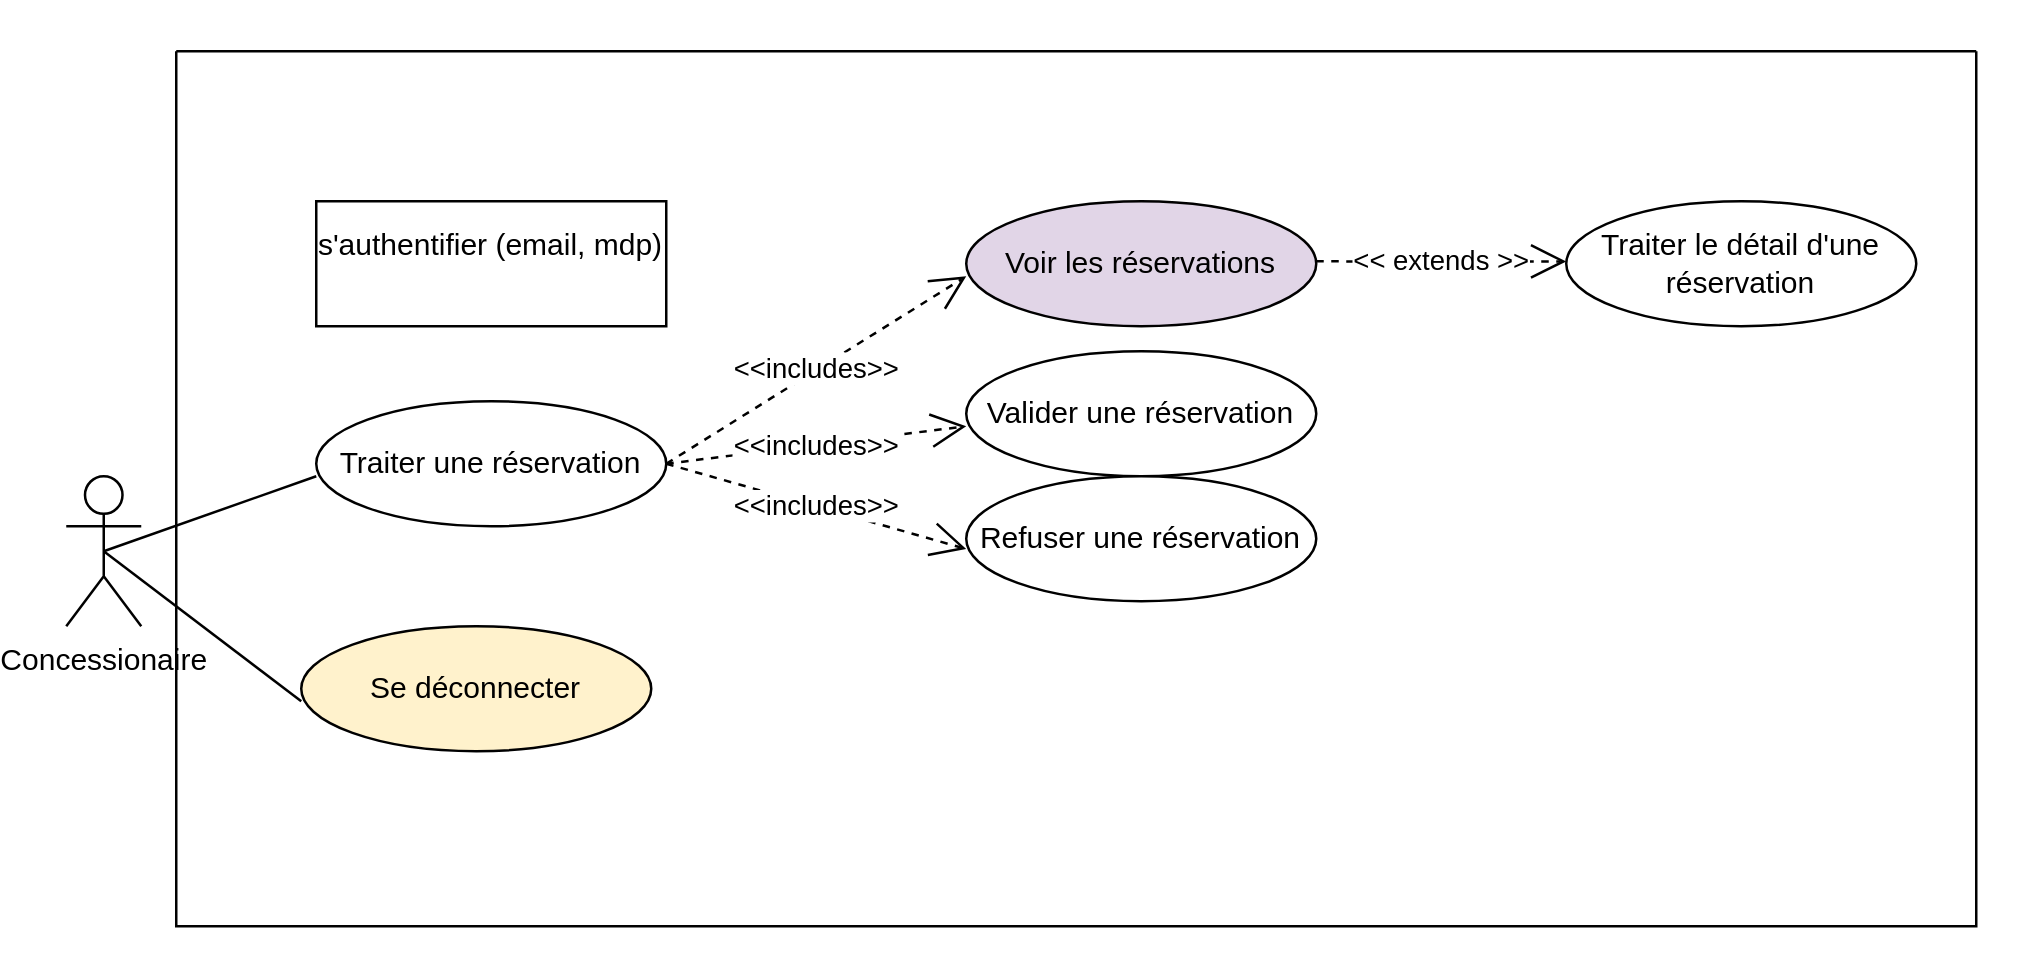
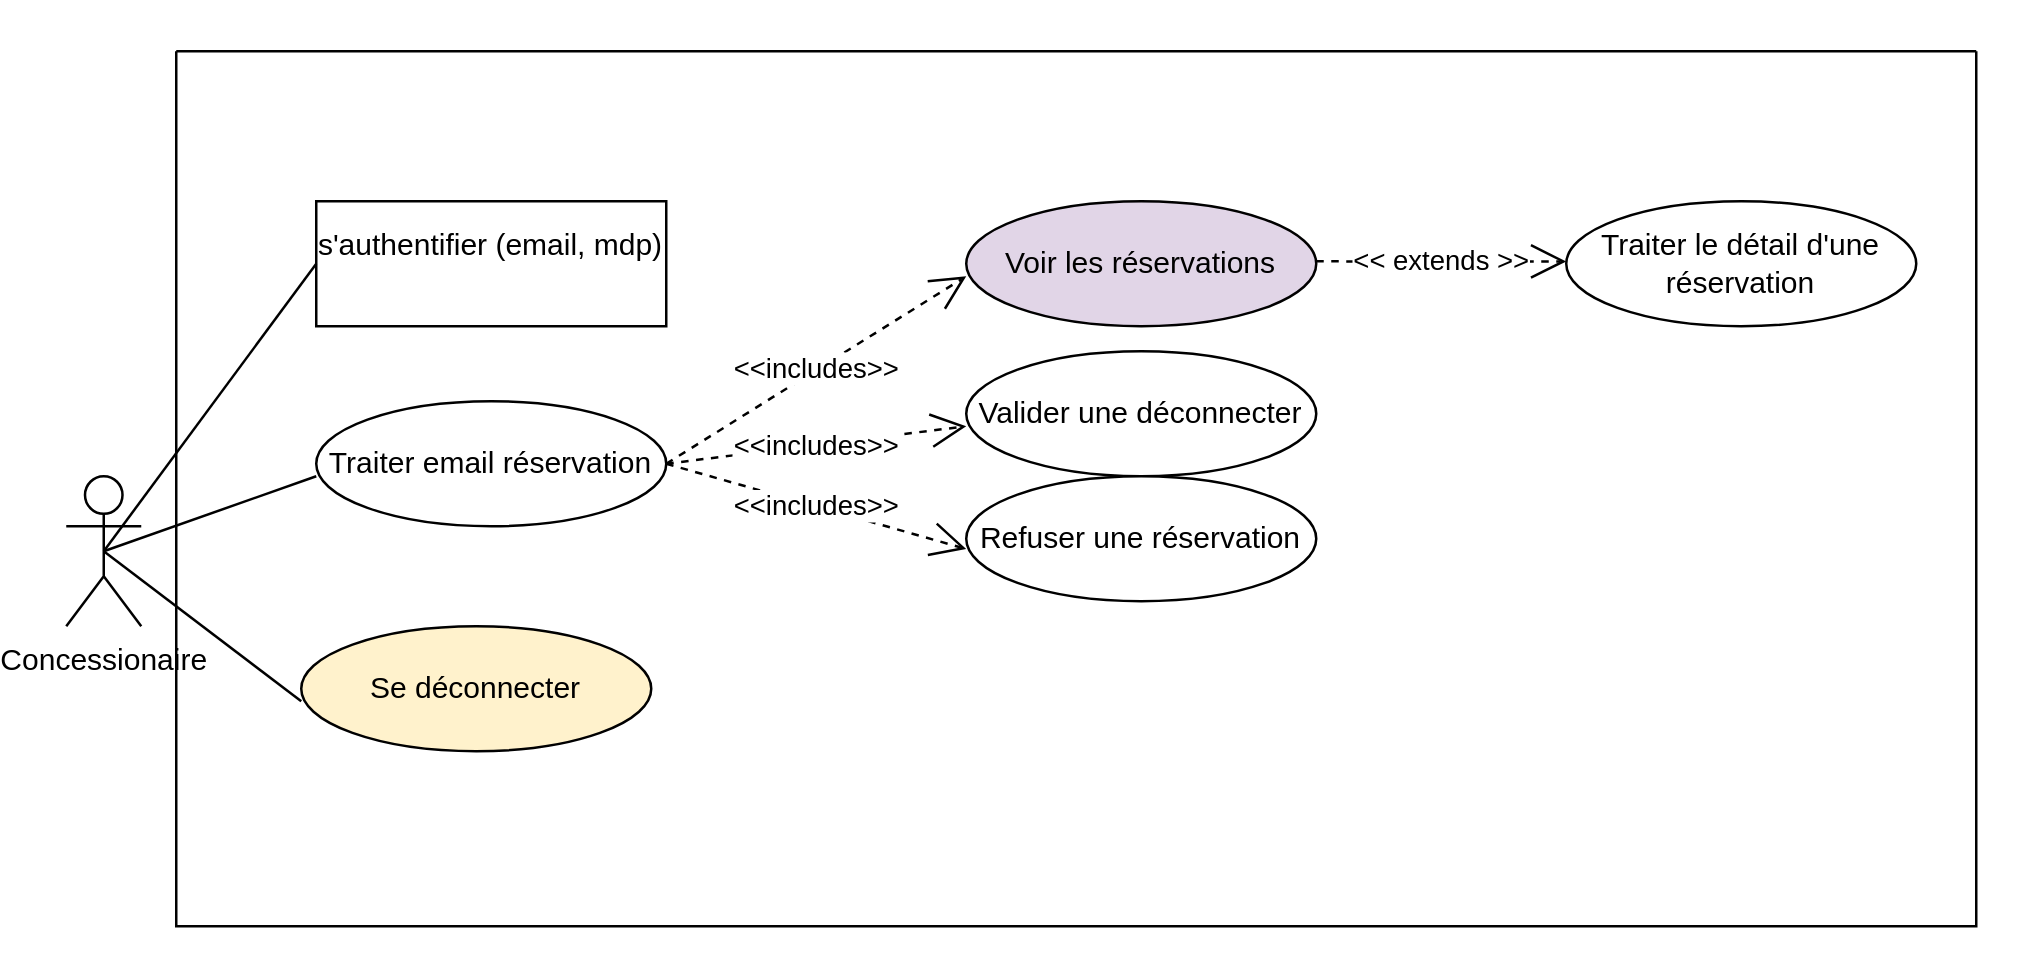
edge "s'authentifier (email, mdp)" -- "Concessionaire": added
node "Valider une réservation": label "Valider une réservation" -> "Valider une déconnecter"
node "Traiter une réservation": label "Traiter une réservation" -> "Traiter email réservation"
